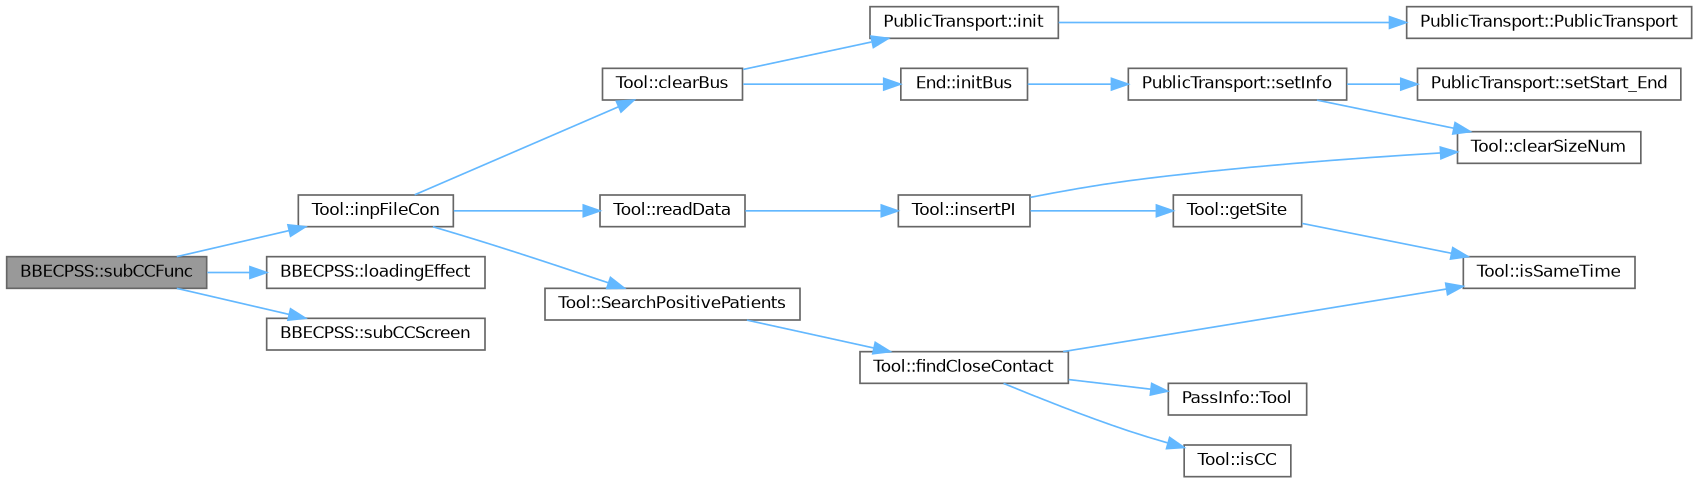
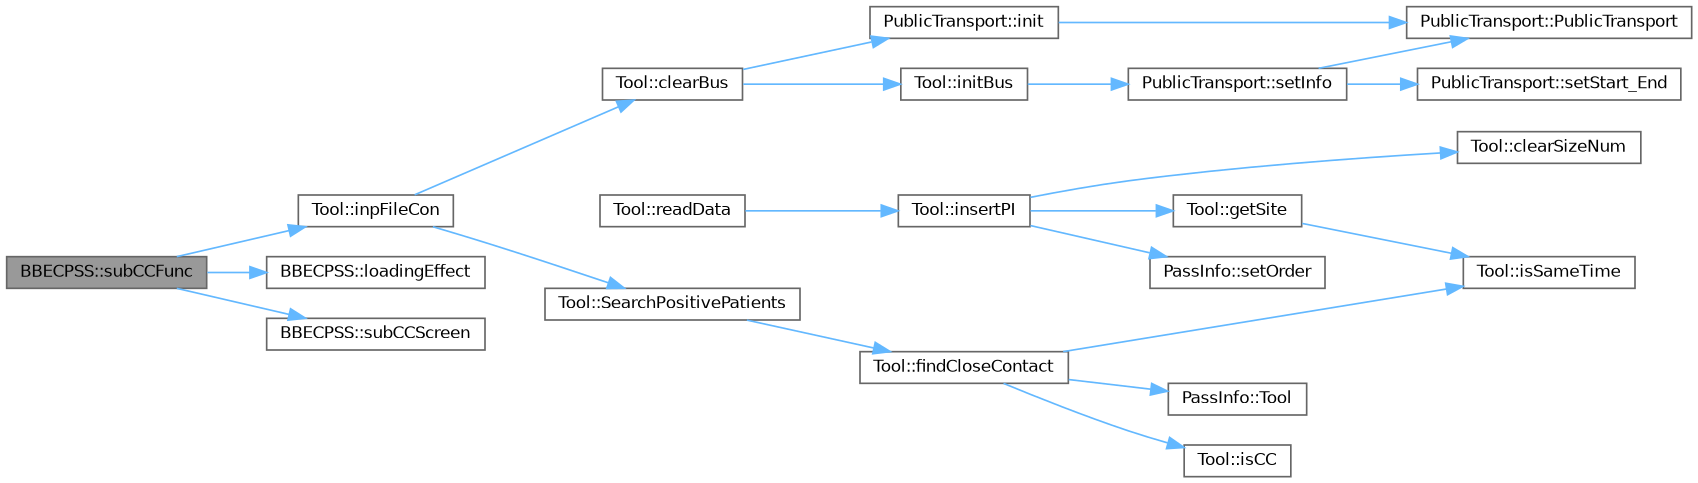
node "End::initBus": label "End::initBus" -> "Tool::initBus"
edge "PublicTransport::setInfo" -> "Tool::clearSizeNum": now "PublicTransport::setInfo" -> "PublicTransport::PublicTransport"
edge "Tool::inpFileCon" -> "Tool::readData": removed
node "PassInfo::setOrder": added
